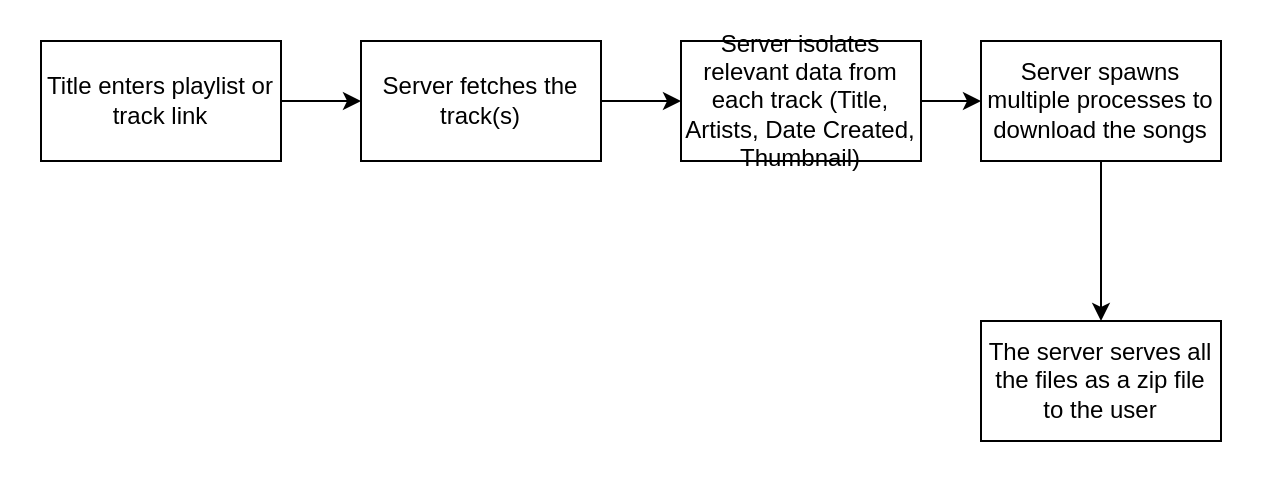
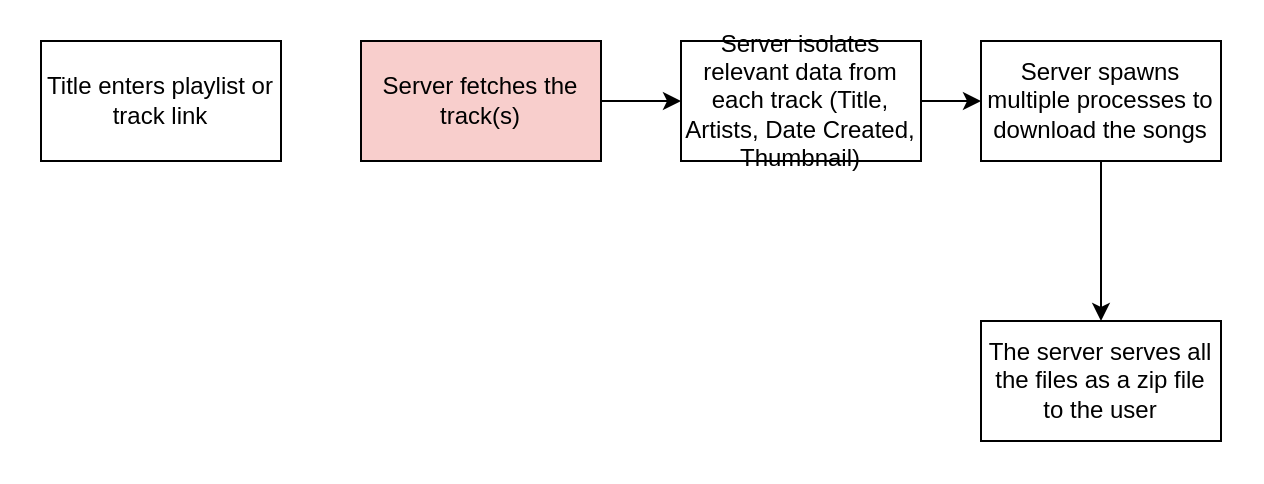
edge "Title enters playlist or track link" -> "Server fetches the track(s)": removed
node "Server fetches the track(s)": fillcolor #ffffff -> #f8cecc
